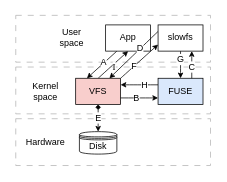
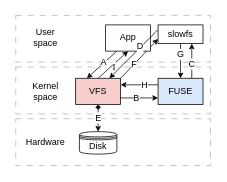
node "User space": moved (72, 38) -> (45, 38)
node "slowfs": size 45x26 -> 45x19
